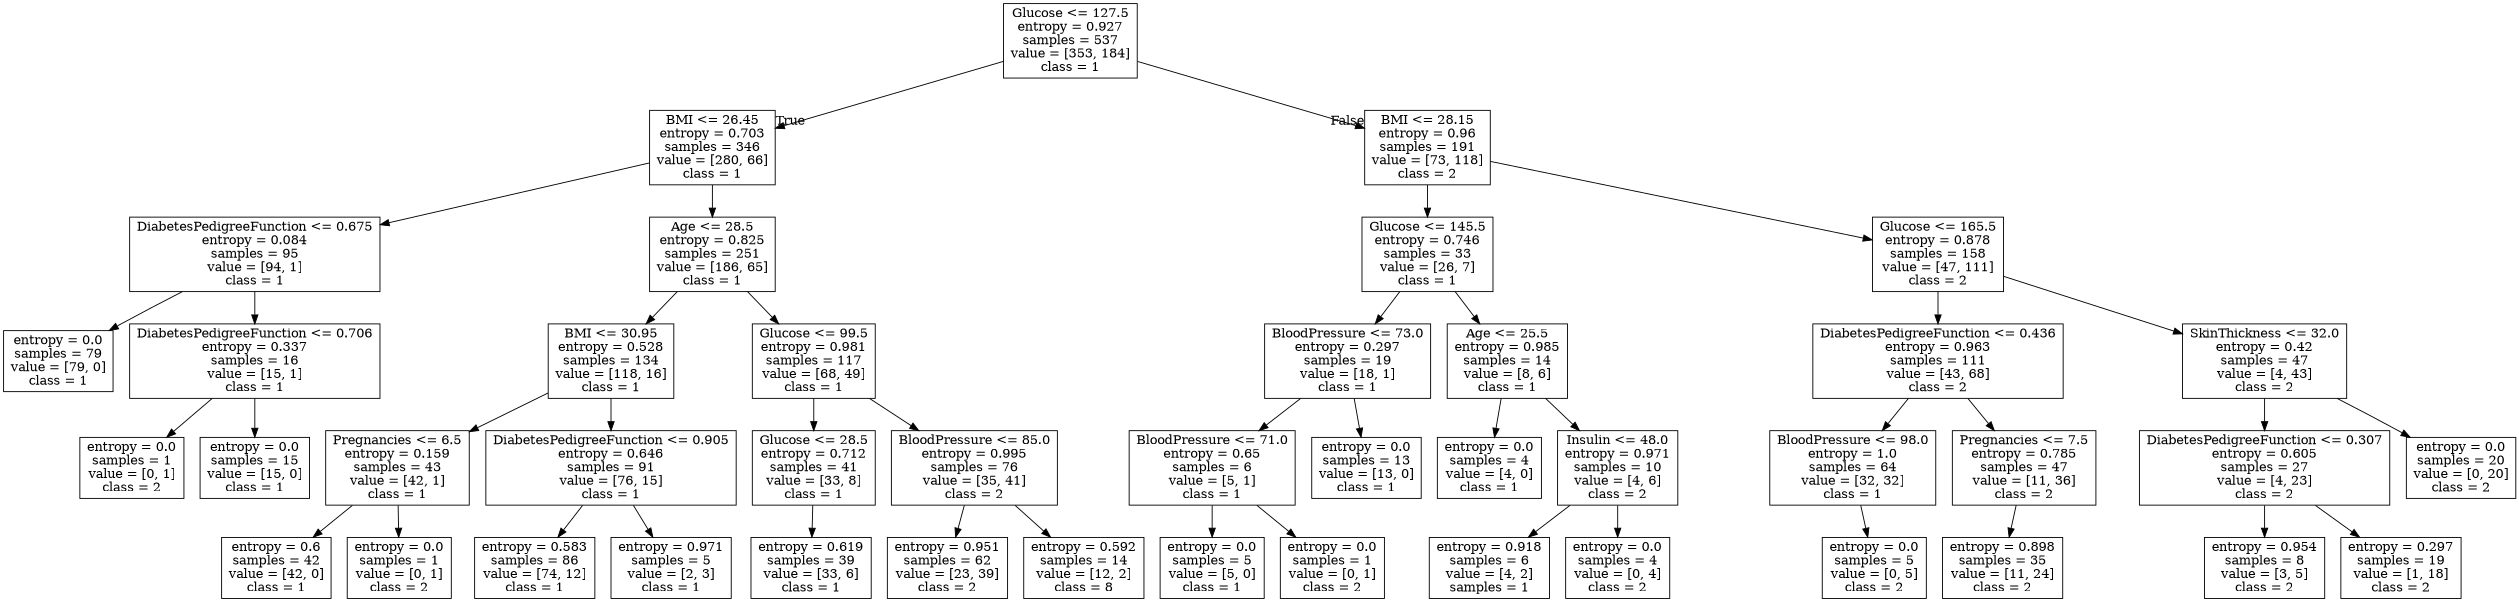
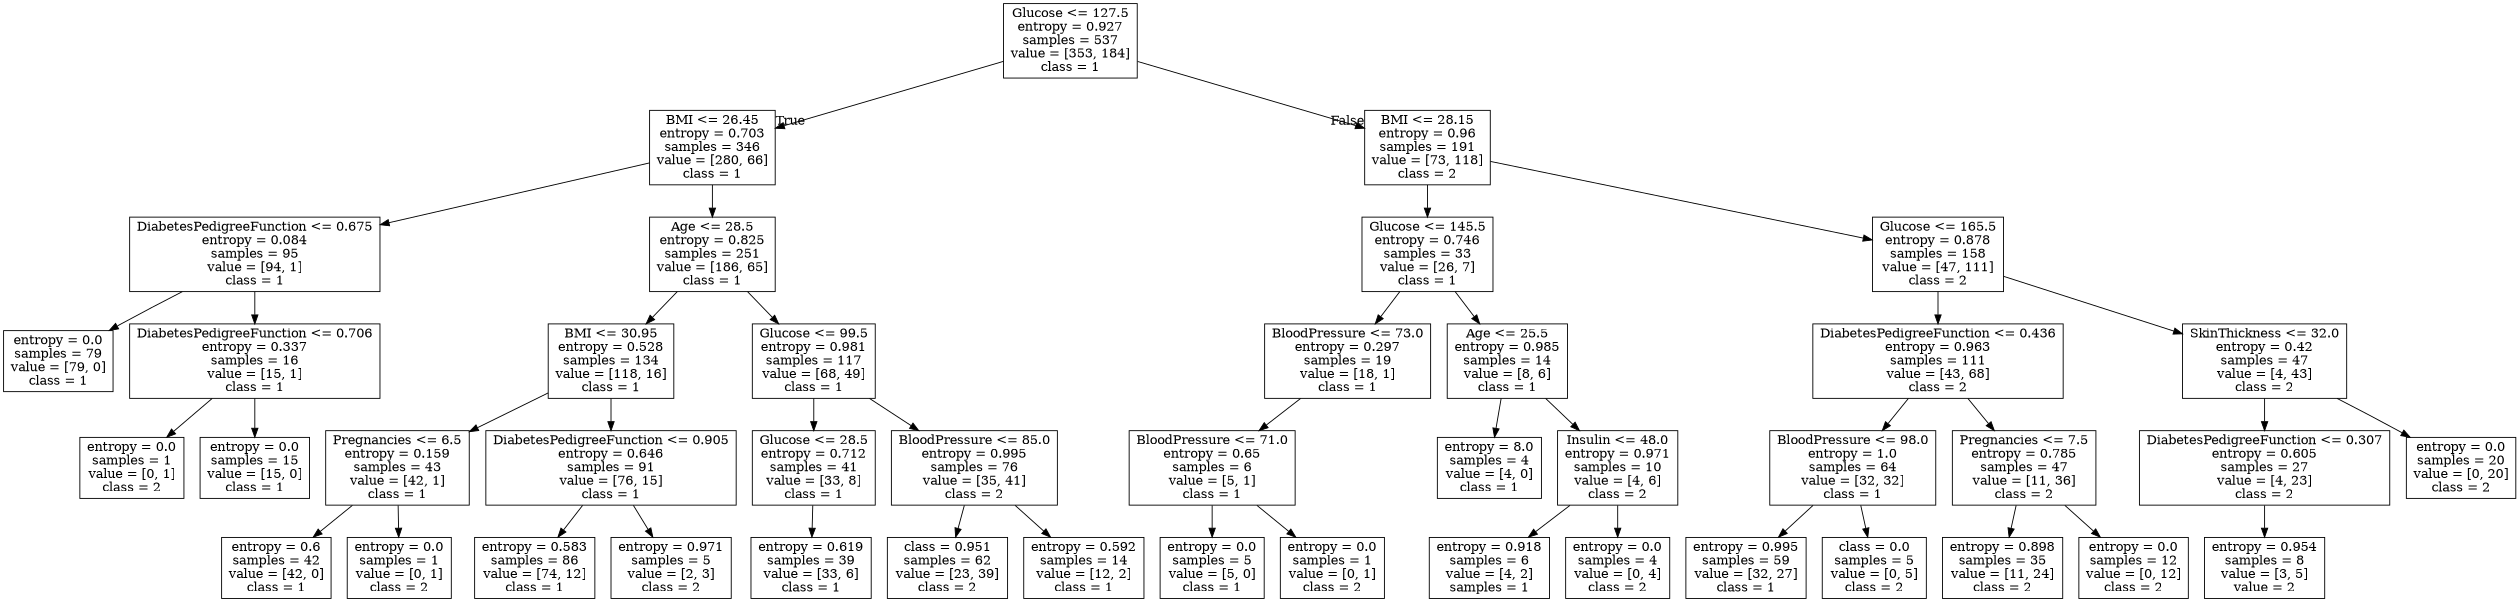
node "entropy = 0.0 samples = 13 value = [13, 0] class = 1": removed
node "entropy = 0.0 samples = 4 value = [4, 0] class = 1": label "entropy = 0.0 samples = 4 value = [4, 0] class = 1" -> "entropy = 8.0 samples = 4 value = [4, 0] class = 1"
node "entropy = 0.971 samples = 5 value = [2, 3] class = 1": label "entropy = 0.971 samples = 5 value = [2, 3] class = 1" -> "entropy = 0.971 samples = 5 value = [2, 3] class = 2"
node "entropy = 0.951 samples = 62 value = [23, 39] class = 2": label "entropy = 0.951 samples = 62 value = [23, 39] class = 2" -> "class = 0.951 samples = 62 value = [23, 39] class = 2"
node "entropy = 0.592 samples = 14 value = [12, 2] class = 8": label "entropy = 0.592 samples = 14 value = [12, 2] class = 8" -> "entropy = 0.592 samples = 14 value = [12, 2] class = 1"
node "entropy = 0.995 samples = 59 value = [32, 27] class = 1": added
node "entropy = 0.0 samples = 5 value = [0, 5] class = 2": label "entropy = 0.0 samples = 5 value = [0, 5] class = 2" -> "class = 0.0 samples = 5 value = [0, 5] class = 2"
node "entropy = 0.0 samples = 12 value = [0, 12] class = 2": added
node "entropy = 0.954 samples = 8 value = [3, 5] class = 2": label "entropy = 0.954 samples = 8 value = [3, 5] class = 2" -> "entropy = 0.954 samples = 8 value = [3, 5] value = 2"
node "entropy = 0.297 samples = 19 value = [1, 18] class = 2": removed
